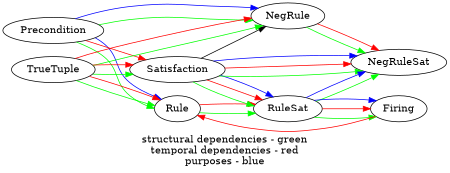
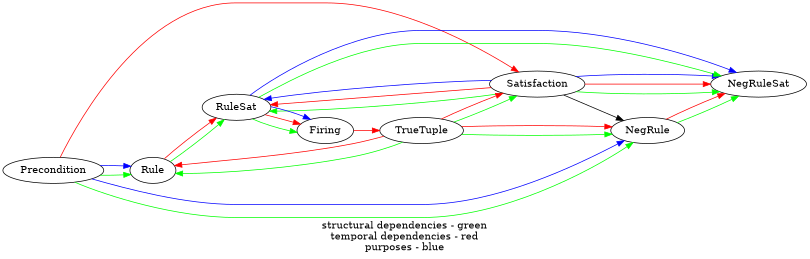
edge "Firing" -> "Rule": now "Firing" -> "TrueTuple"
